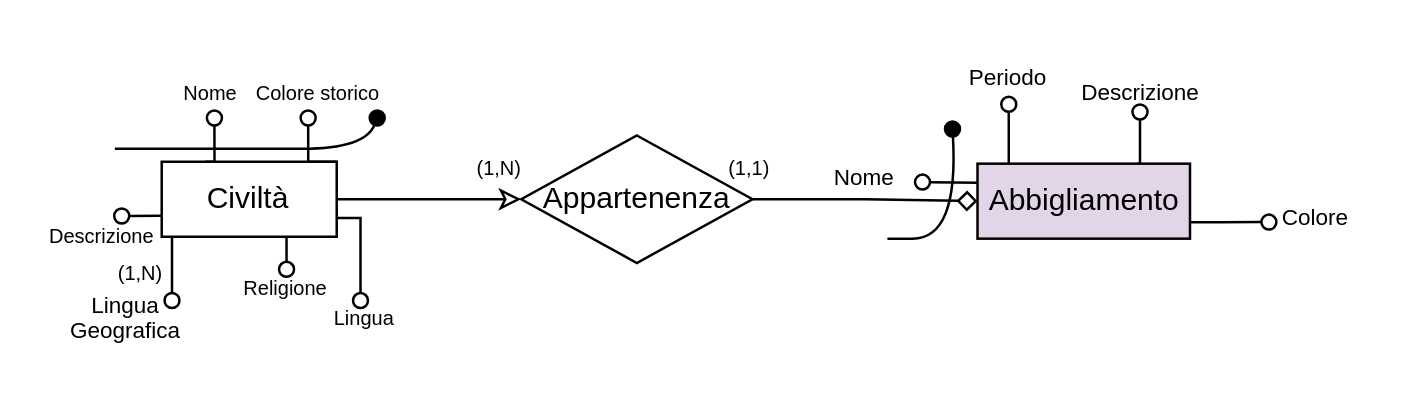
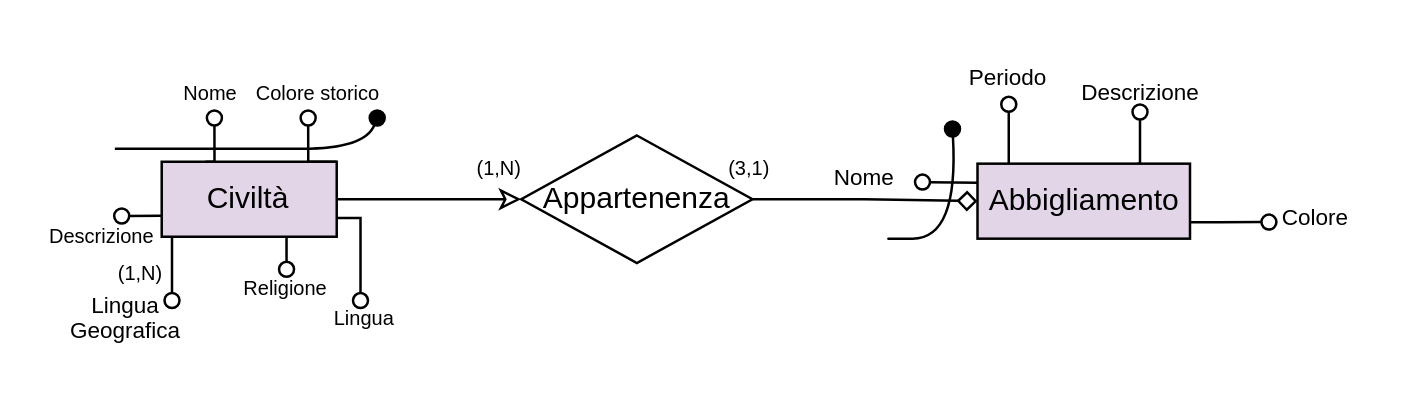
node "(1,1)": label "(1,1)" -> "(3,1)"
node "Civiltà": fillcolor #ffffff -> #e1d5e7
